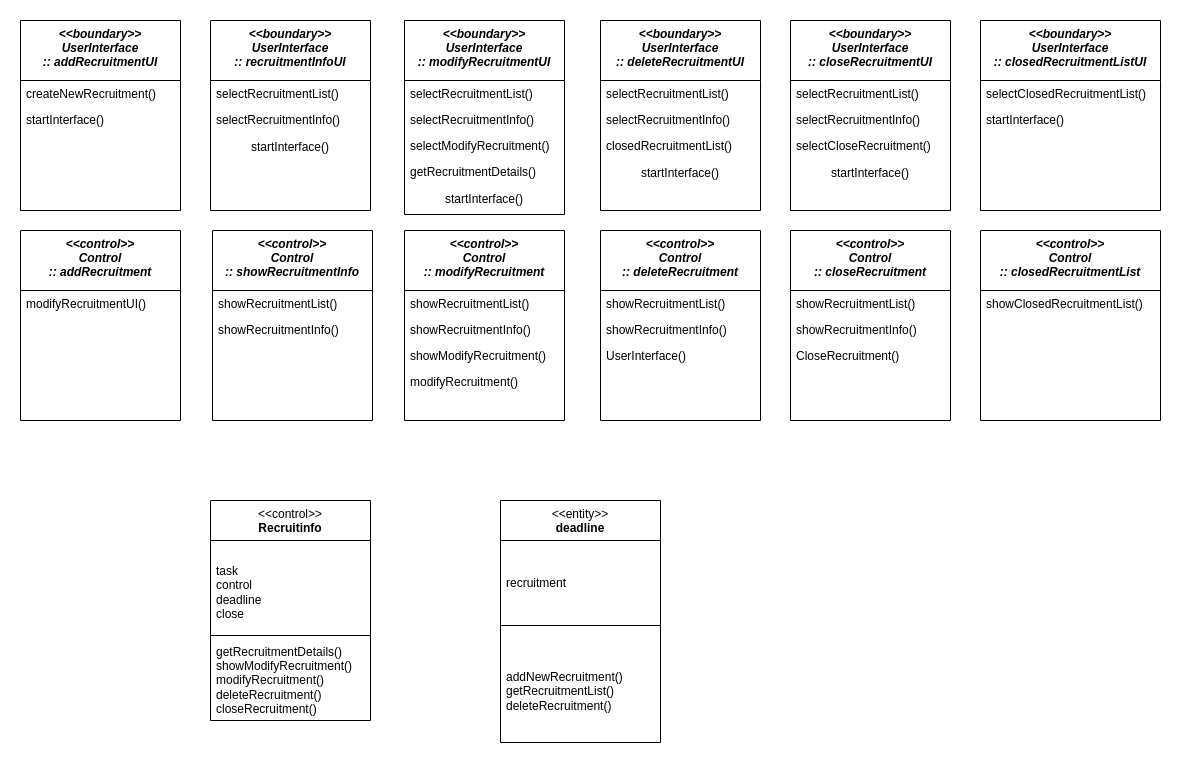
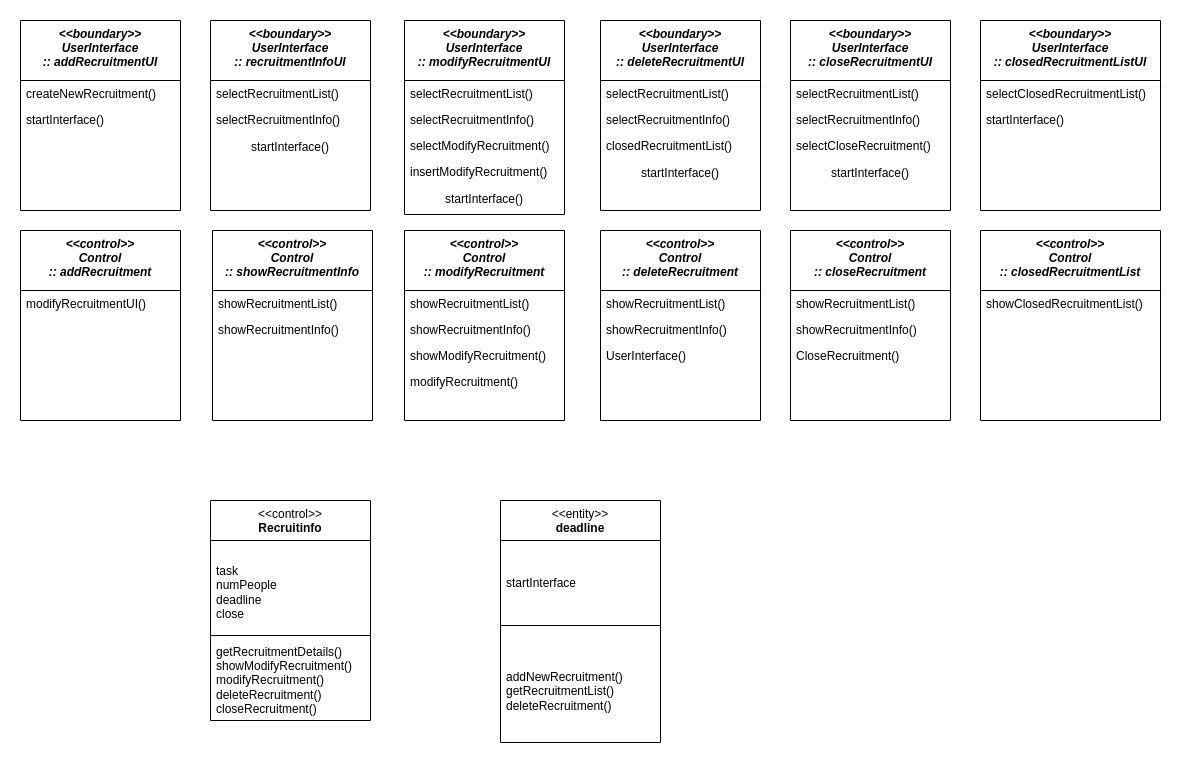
node "getRecruitmentDetails()": label "getRecruitmentDetails()" -> "insertModifyRecruitment()"
node "recruitment": label "recruitment" -> "startInterface"
node "task control deadline close": label "task control deadline close" -> "task numPeople deadline close"
